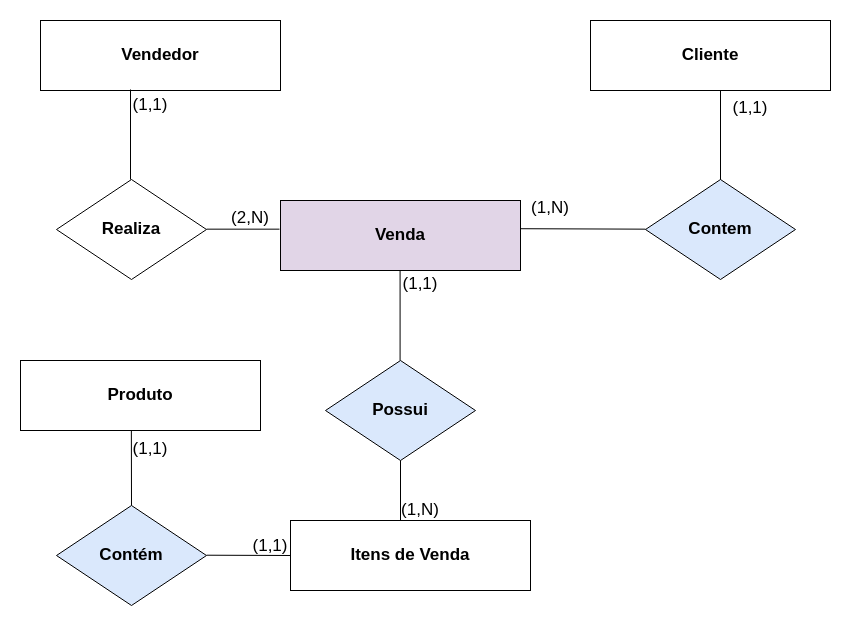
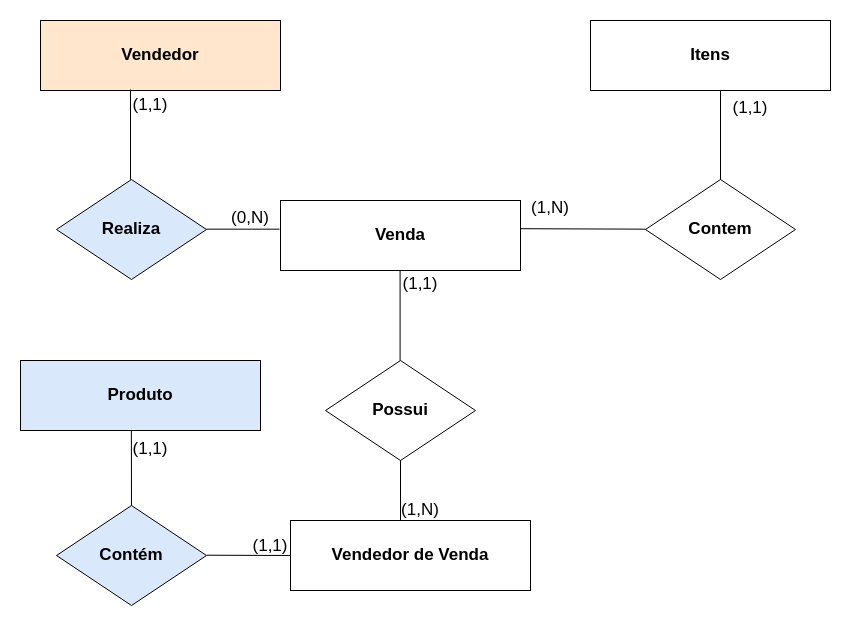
node "Vendedor": fillcolor #ffffff -> #ffe6cc
node "Cliente": label "Cliente" -> "Itens"
node "(2,N)": label "(2,N)" -> "(0,N)"
node "Realiza": fillcolor #ffffff -> #dae8fc
node "Contem": fillcolor #dae8fc -> #ffffff
node "Venda": fillcolor #e1d5e7 -> #ffffff
node "Produto": fillcolor #ffffff -> #dae8fc
node "Possui": fillcolor #dae8fc -> #ffffff
node "Itens de Venda": label "Itens de Venda" -> "Vendedor de Venda"
